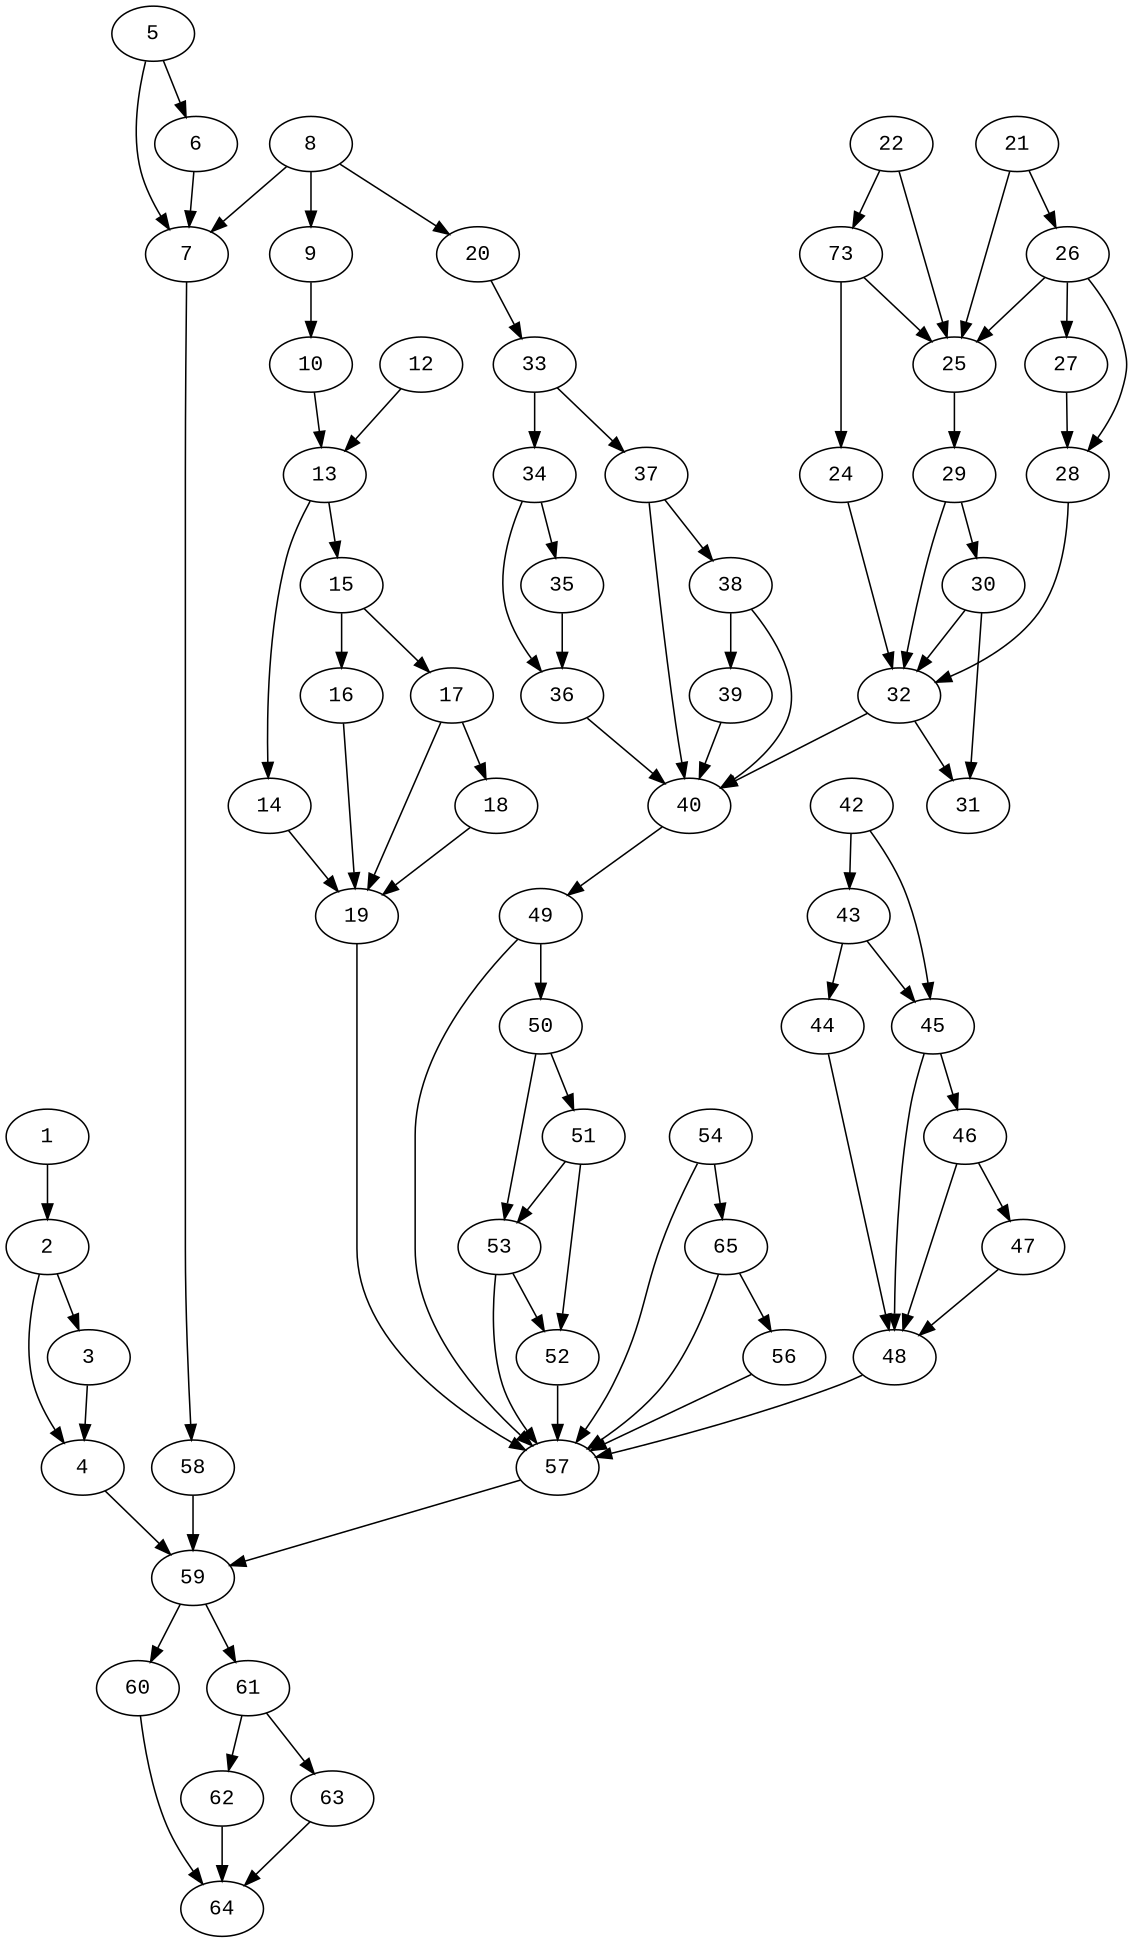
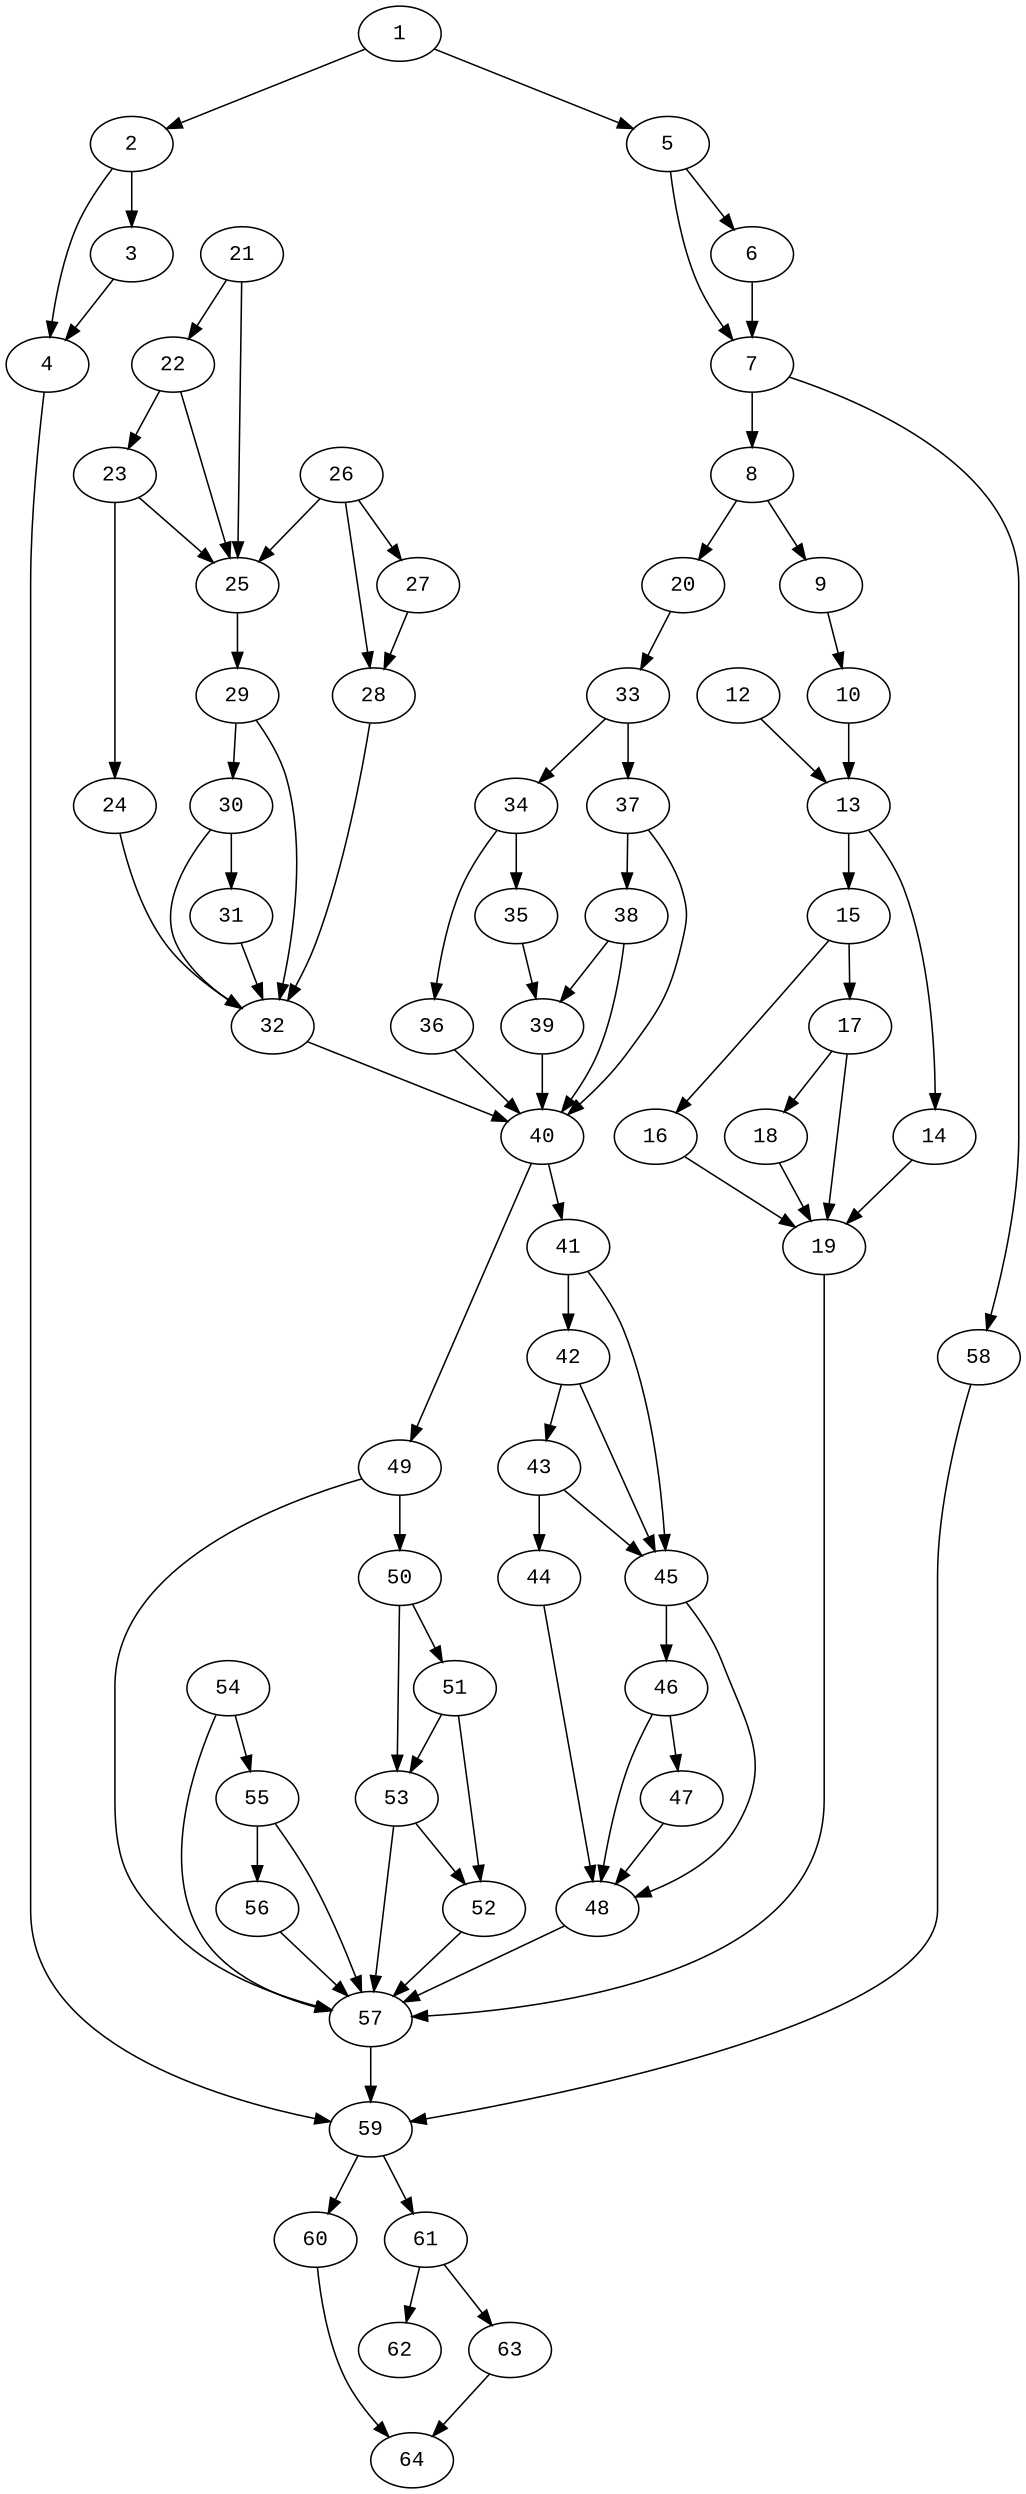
edge "1" -> "5": added
edge "21" -> "26": now "21" -> "22"
edge "8" -> "7": reversed
node "73": label "73" -> "23"
edge "35" -> "36": now "35" -> "39"
edge "32" -> "31": reversed
node "41": added
node "65": label "65" -> "55"
edge "62" -> "64": removed
